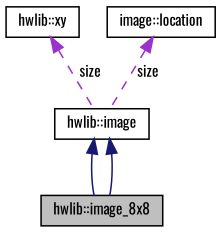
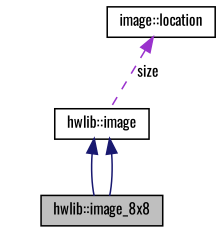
node "hwlib::xy": removed
